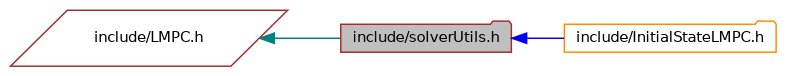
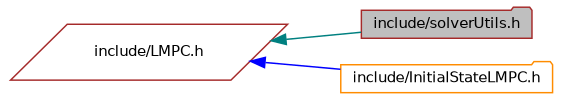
edge "include/InitialStateLMPC.h" -> "include/solverUtils.h": now "include/InitialStateLMPC.h" -> "include/LMPC.h"
